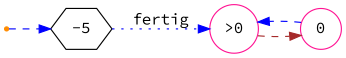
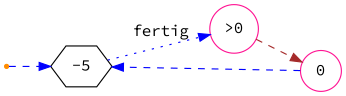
edge "0" -> ">0": now "0" -> "-5"
